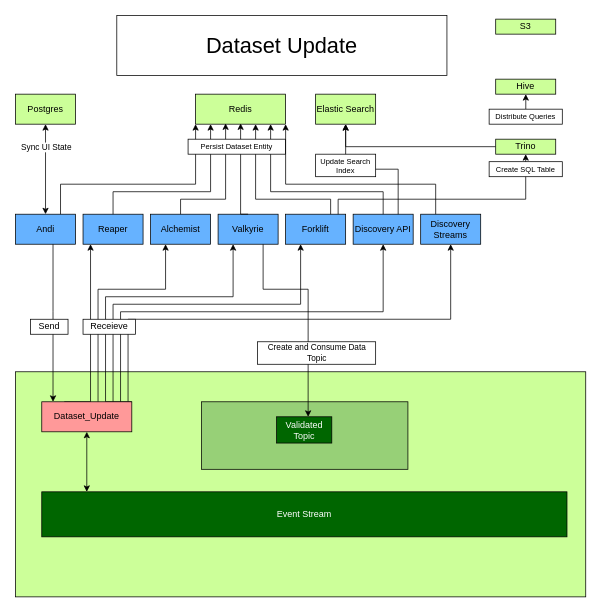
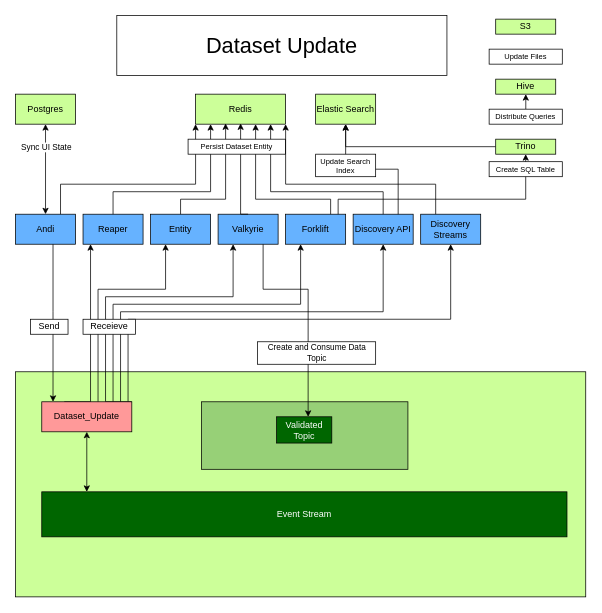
node "Update Files": added
node "Alchemist": label "Alchemist" -> "Entity"
